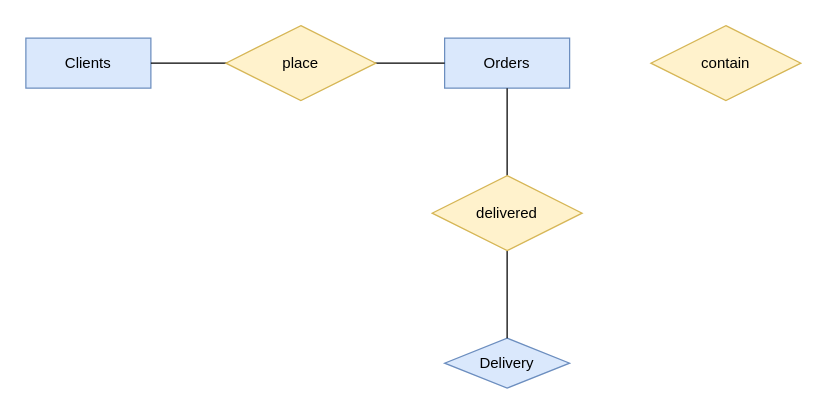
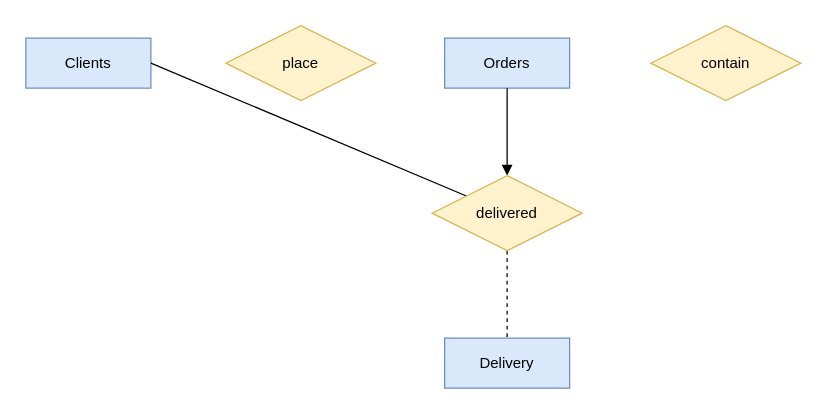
edge "Clients" -- "Orders": now "Clients" -- "delivered"
edge "Orders" -- "delivered": arrowhead none -> block
edge "delivered" -- "Delivery": style solid -> dashed
node "Delivery": shape diamond -> rectangle
